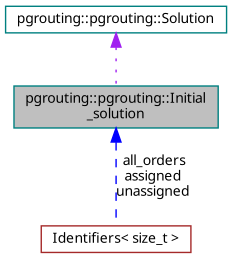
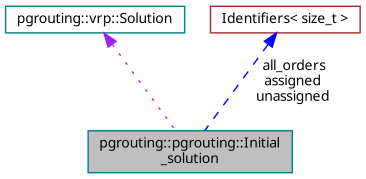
node "pgrouting::pgrouting::Solution": label "pgrouting::pgrouting::Solution" -> "pgrouting::vrp::Solution"
edge "Identifiers< size_t >" -> "pgrouting::pgrouting::Initial _solution": reversed
